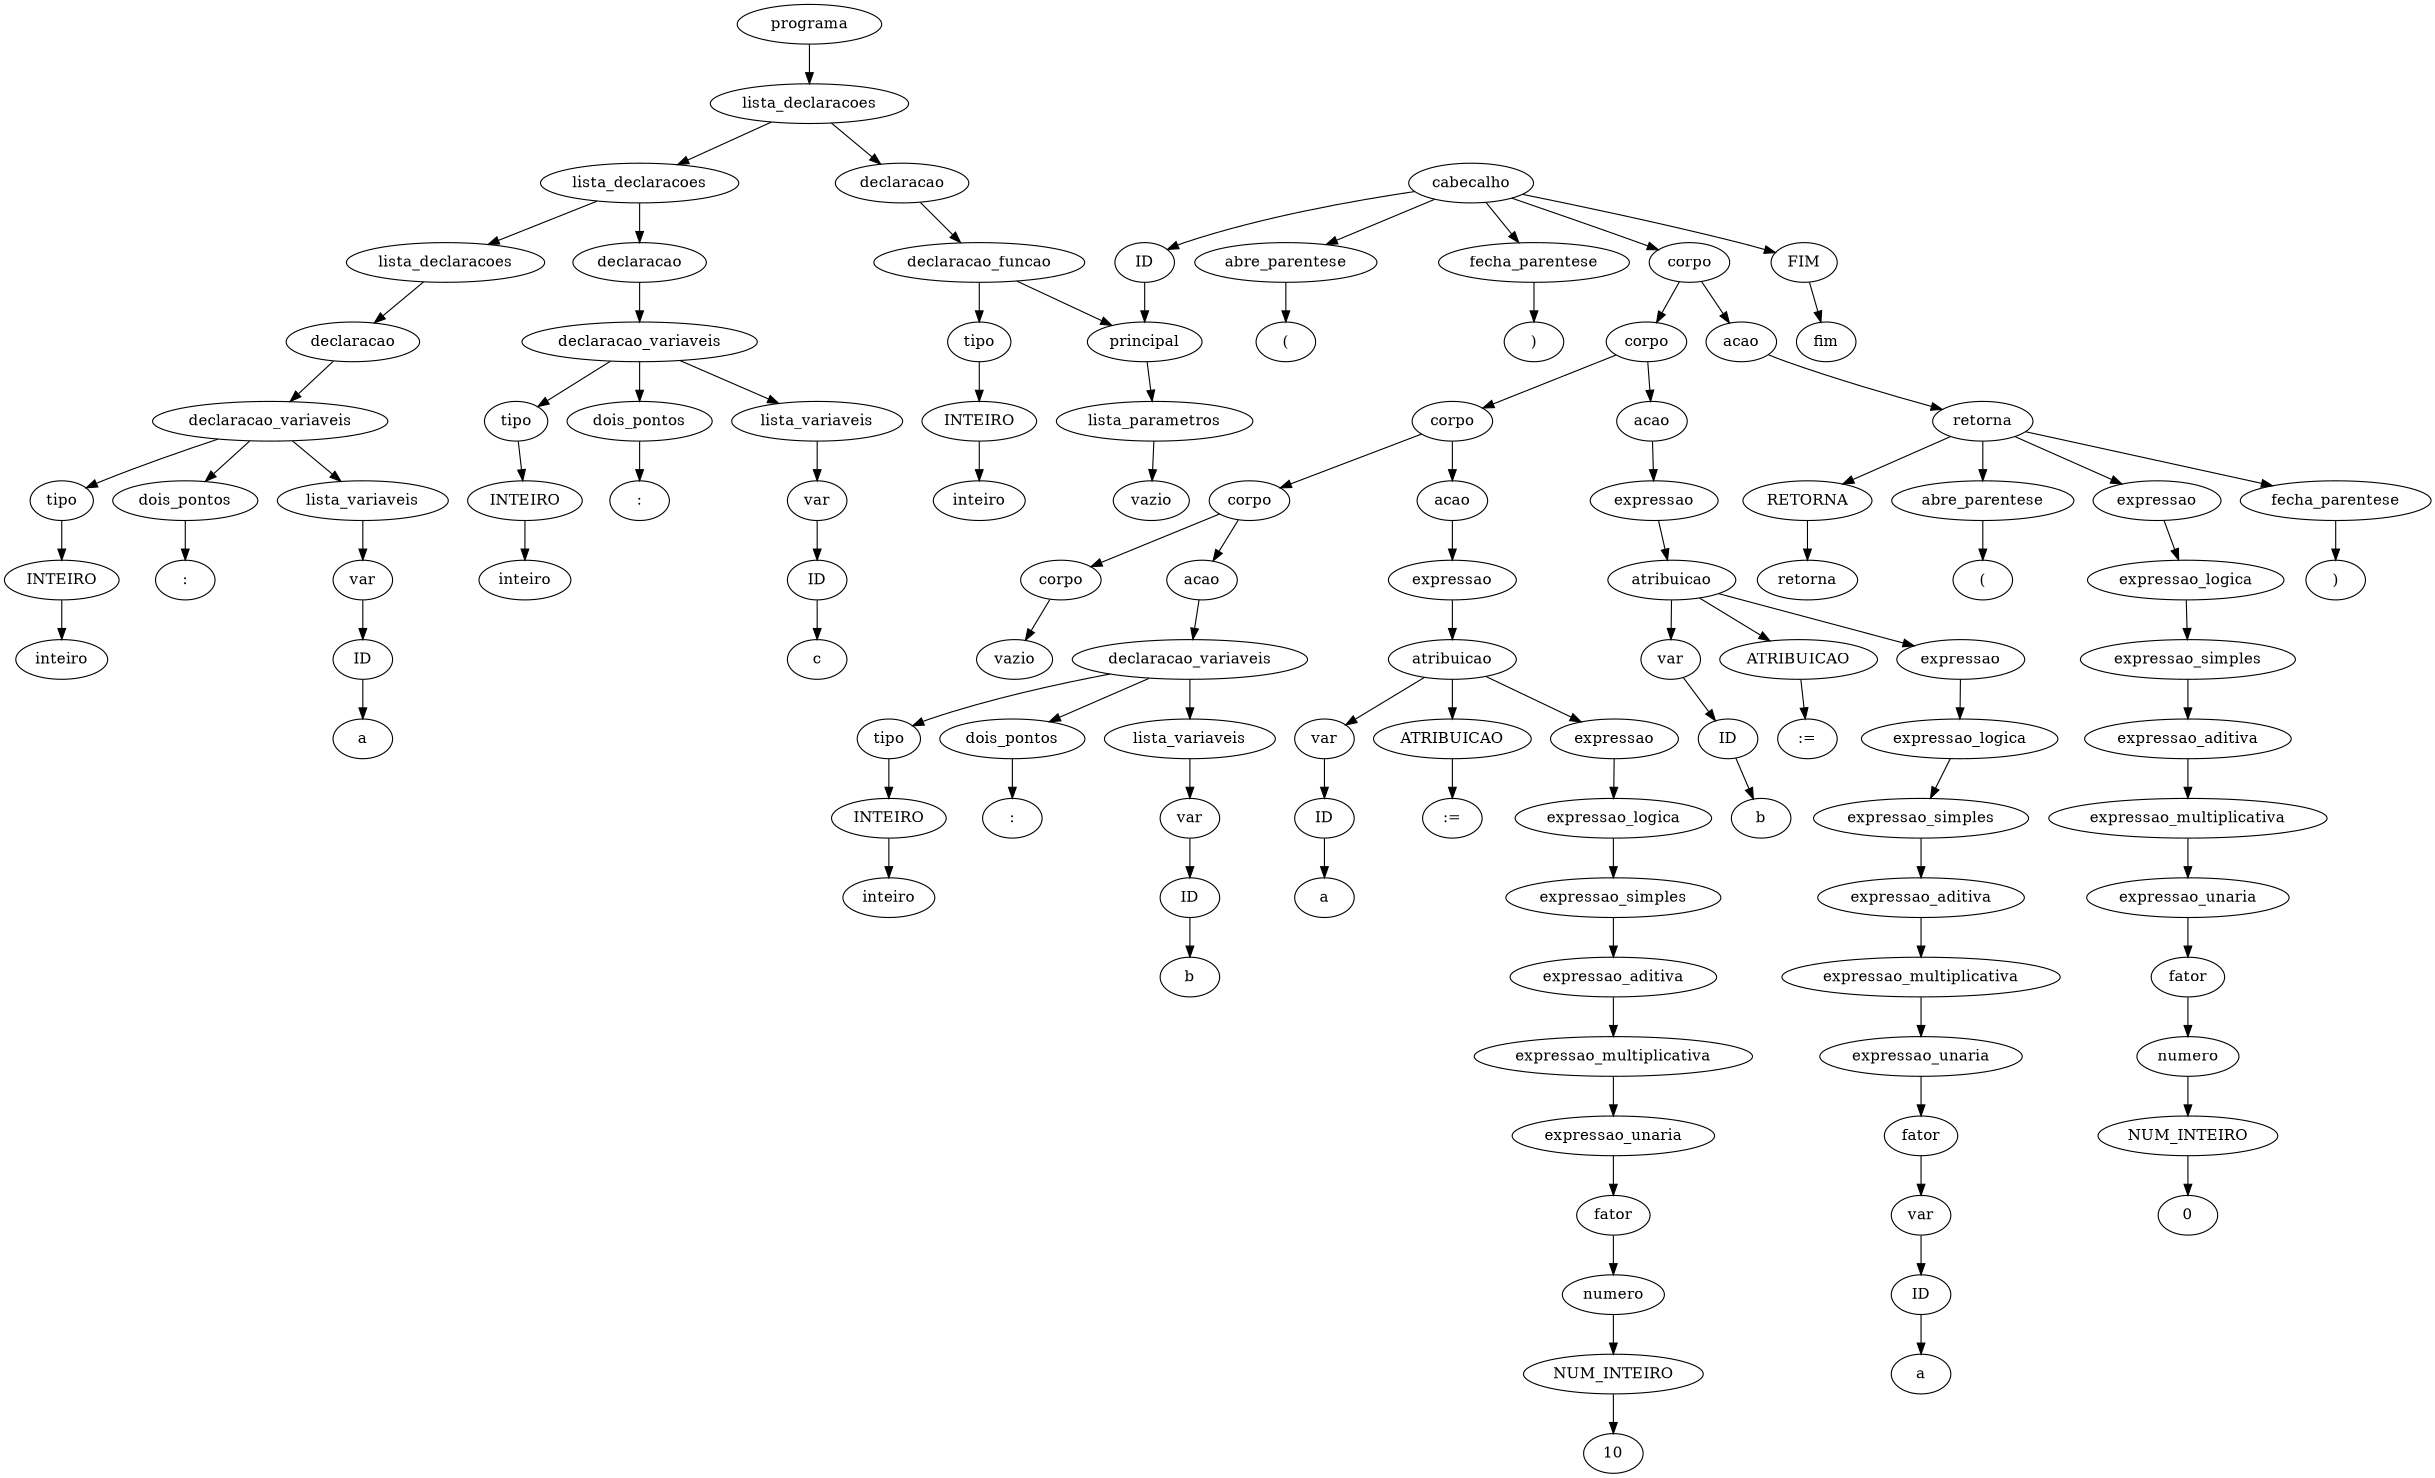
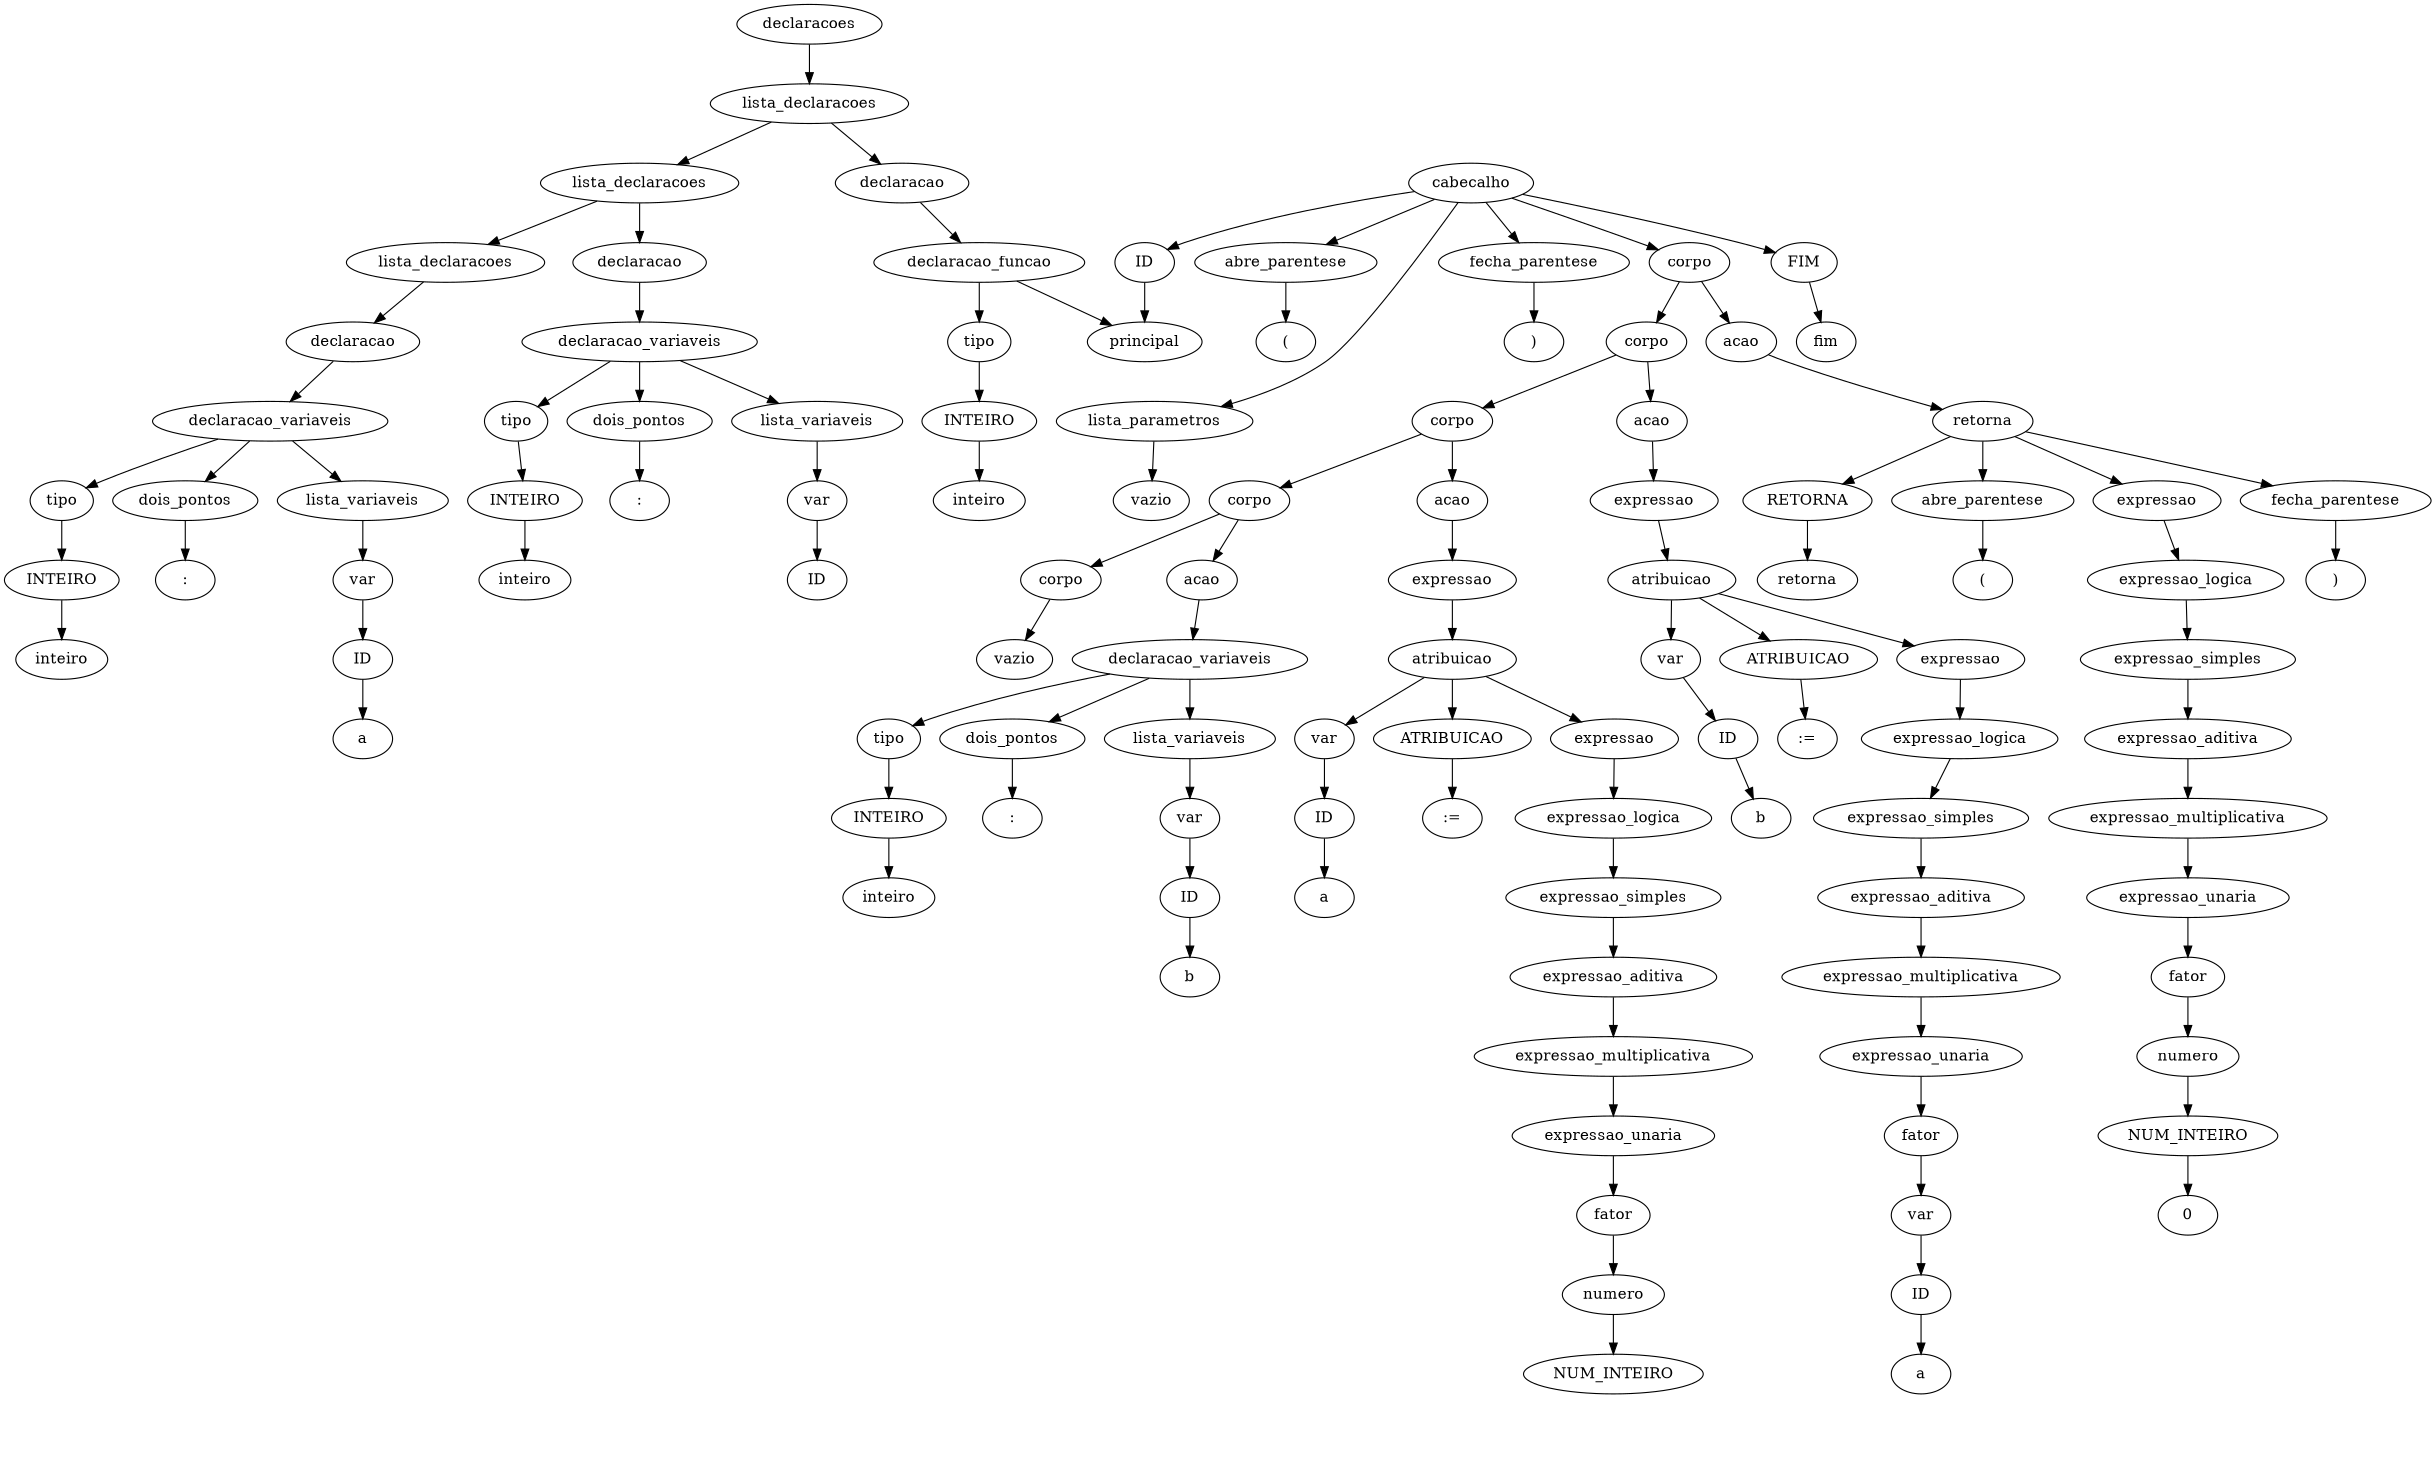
node "programa": label "programa" -> "declaracoes"
edge "principal" -> "lista_parametros": now "cabecalho" -> "lista_parametros"
node "c": removed
node "10": removed
